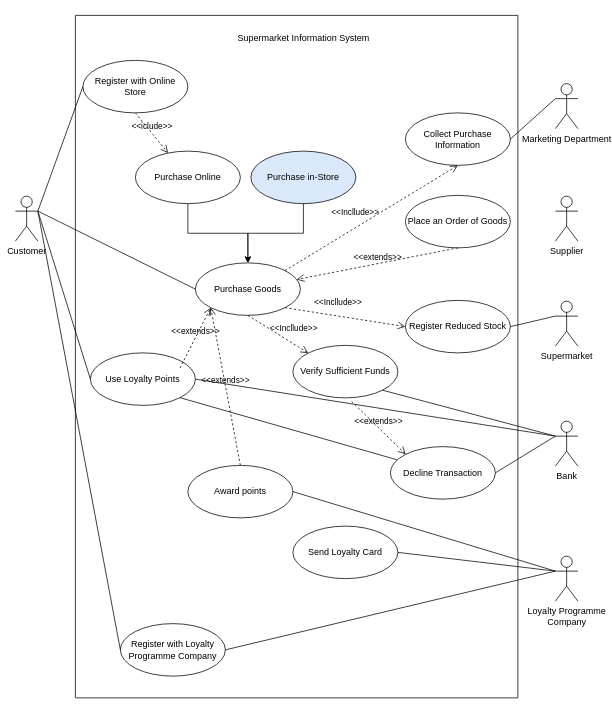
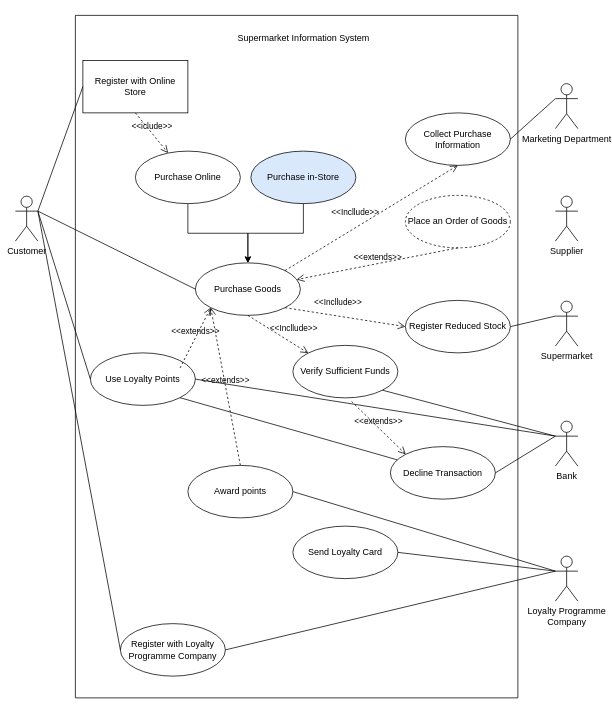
node "Register with Online Store": shape ellipse -> rectangle
node "Place an Order of Goods": style solid -> dashed
